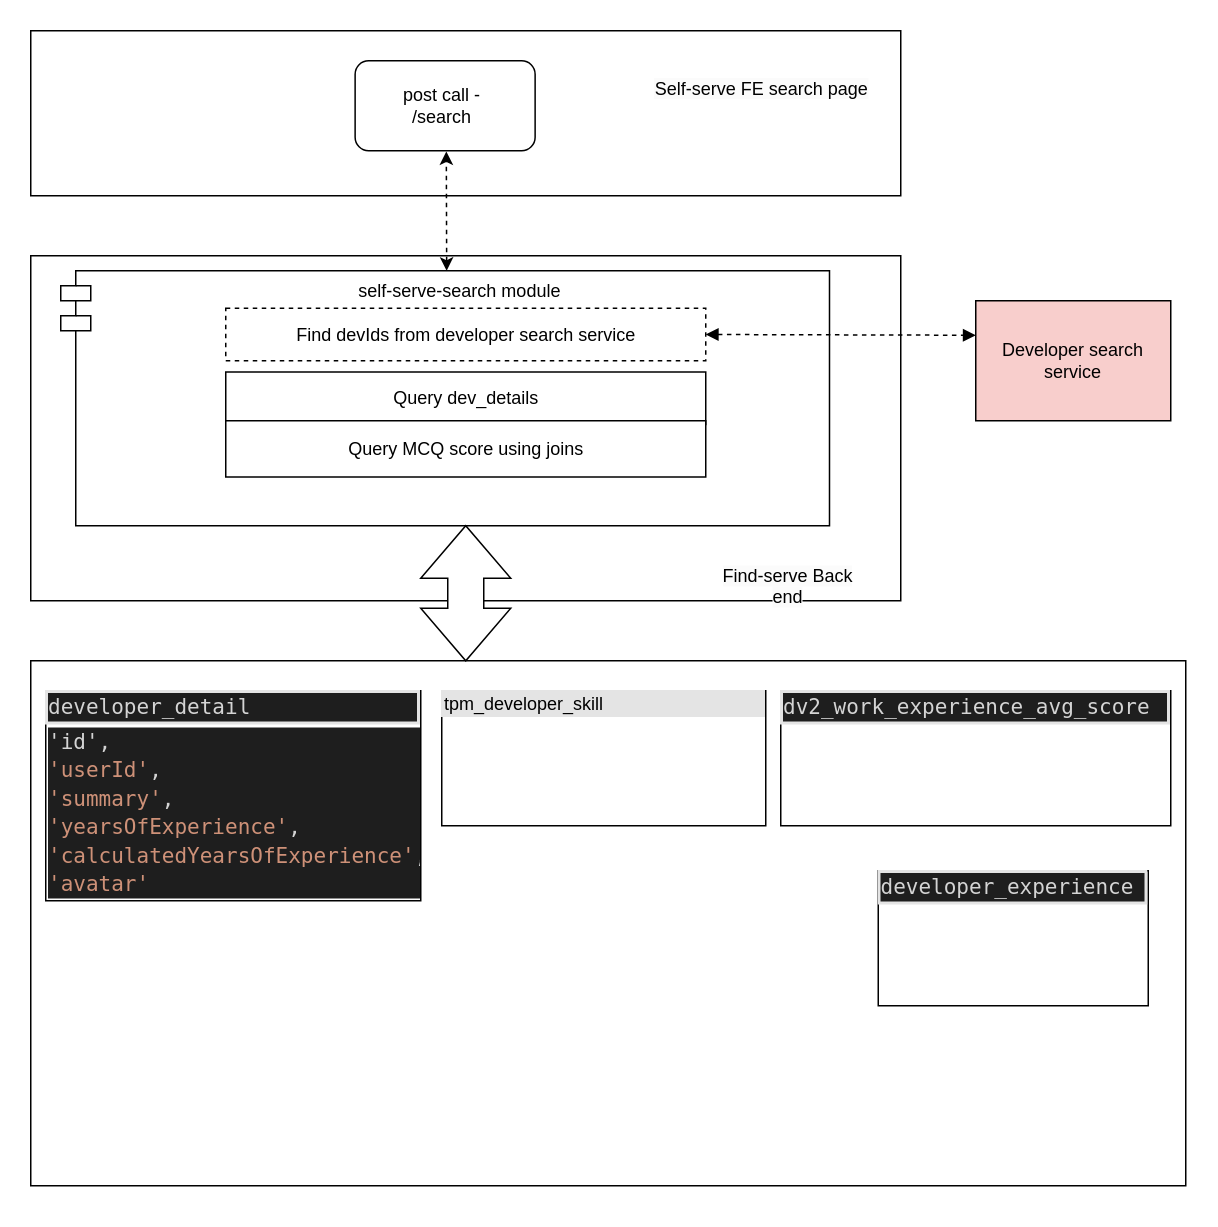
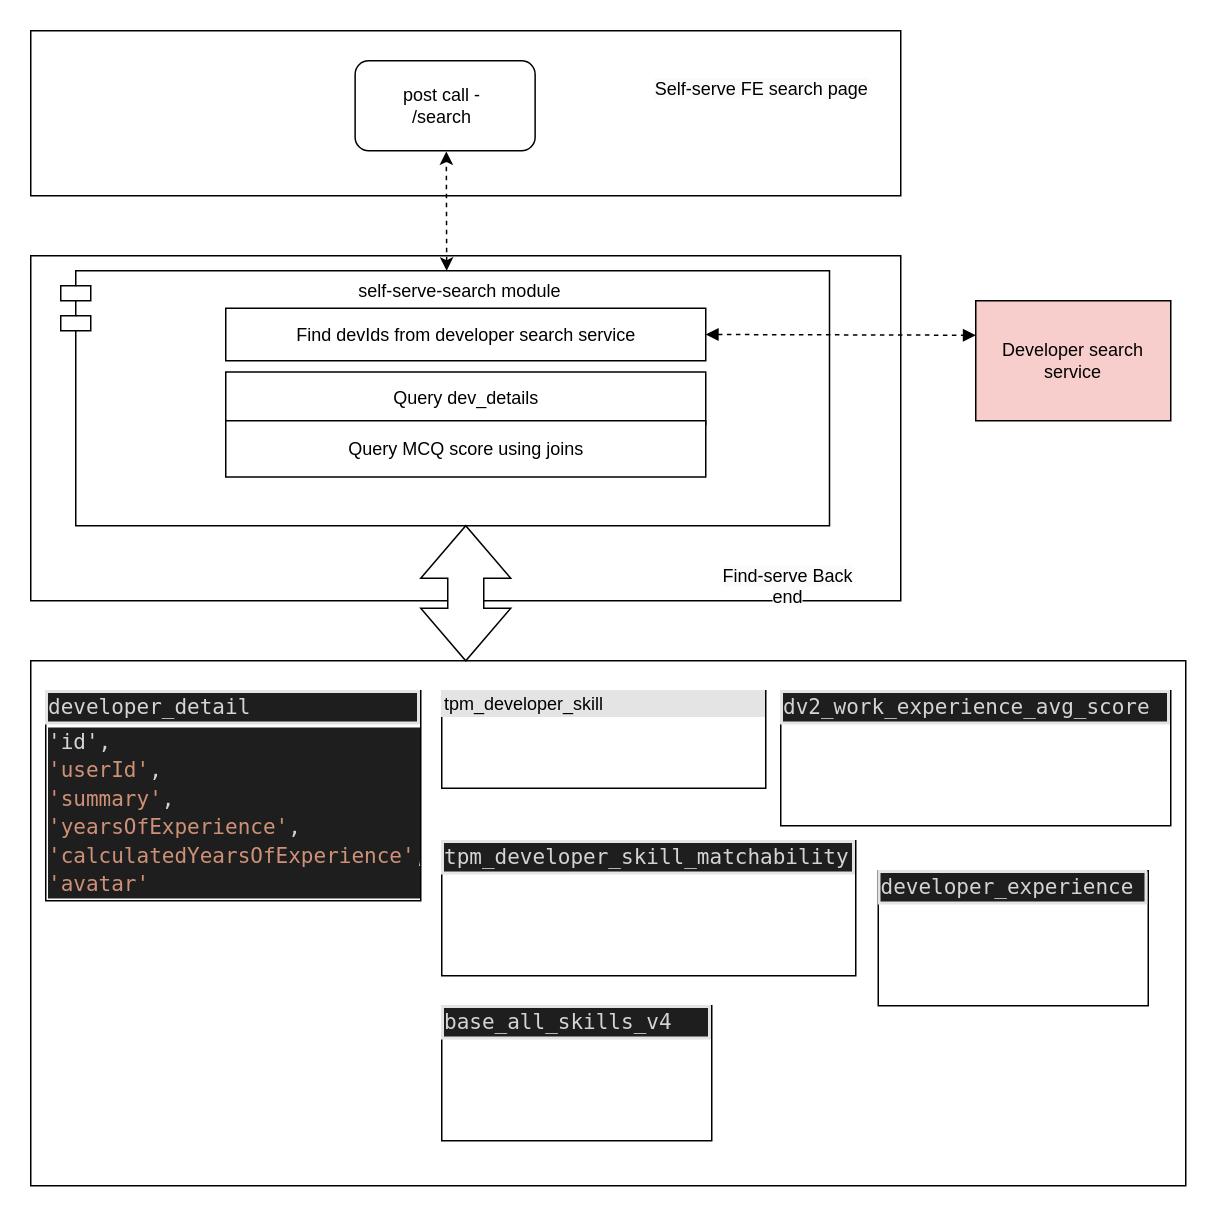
node "Find devIds from developer search service": style dashed -> solid
node "tpm_developer_skill": size 324x135 -> 324x98
node "tpm_developer_skill_matchability": added
node "base_all_skills_v4": added
